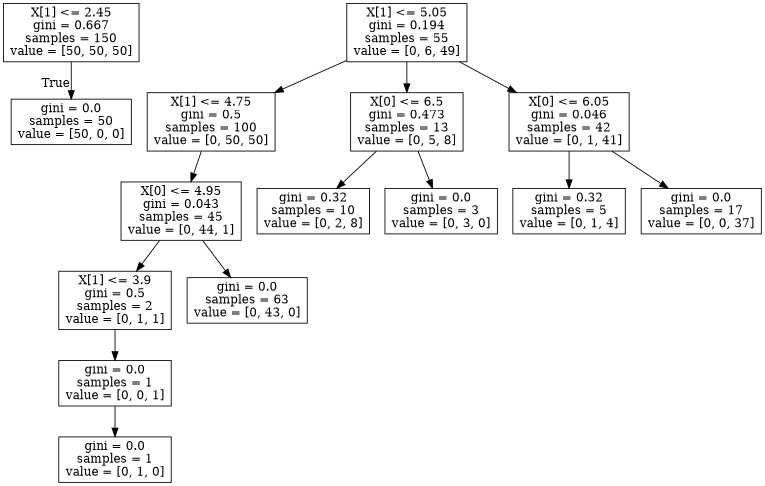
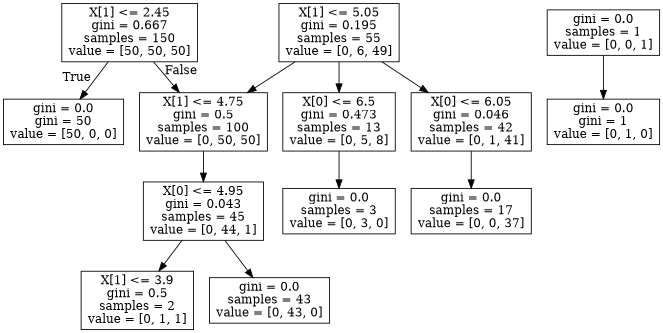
node "X[1] <= 5.05 gini = 0.194 samples = 55 value = [0, 6, 49]": label "X[1] <= 5.05 gini = 0.194 samples = 55 value = [0, 6, 49]" -> "X[1] <= 5.05 gini = 0.195 samples = 55 value = [0, 6, 49]"
edge "X[1] <= 2.45 gini = 0.667 samples = 150 value = [50, 50, 50]" -> "X[1] <= 4.75 gini = 0.5 samples = 100 value = [0, 50, 50]": added
node "gini = 0.0 samples = 50 value = [50, 0, 0]": label "gini = 0.0 samples = 50 value = [50, 0, 0]" -> "gini = 0.0 gini = 50 value = [50, 0, 0]"
node "gini = 0.32 samples = 10 value = [0, 2, 8]": removed
node "gini = 0.32 samples = 5 value = [0, 1, 4]": removed
node "gini = 0.0 samples = 63 value = [0, 43, 0]": label "gini = 0.0 samples = 63 value = [0, 43, 0]" -> "gini = 0.0 samples = 43 value = [0, 43, 0]"
edge "X[1] <= 3.9 gini = 0.5 samples = 2 value = [0, 1, 1]" -> "gini = 0.0 samples = 1 value = [0, 0, 1]": removed
node "gini = 0.0 samples = 1 value = [0, 1, 0]": label "gini = 0.0 samples = 1 value = [0, 1, 0]" -> "gini = 0.0 gini = 1 value = [0, 1, 0]"
